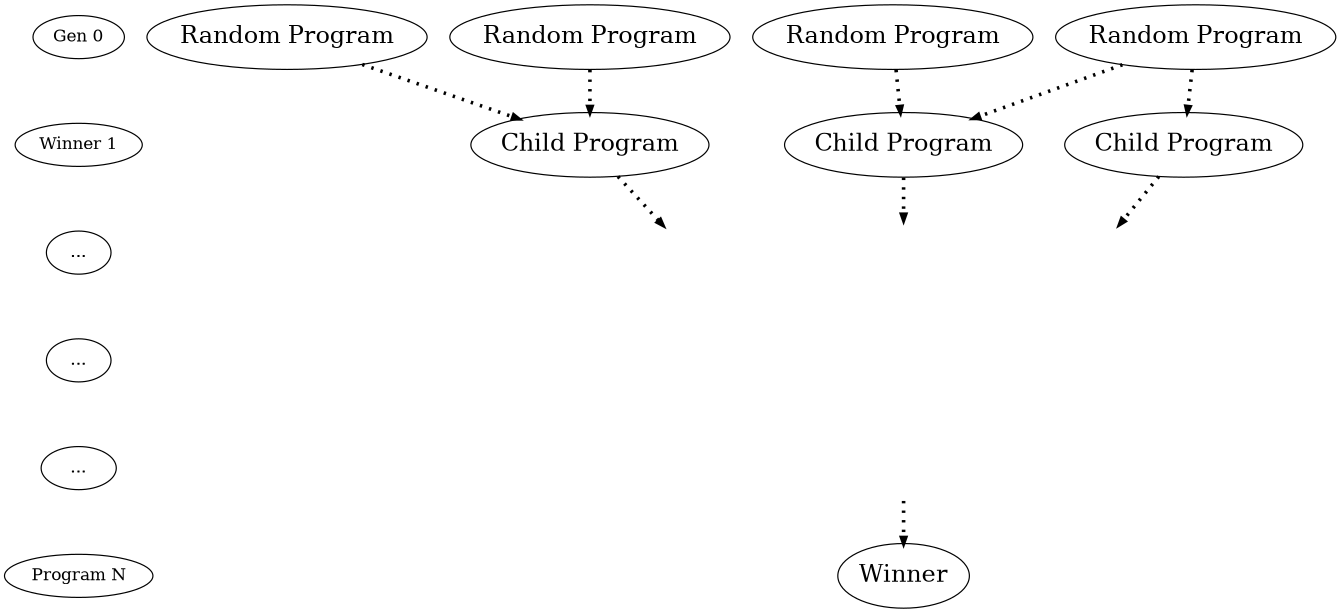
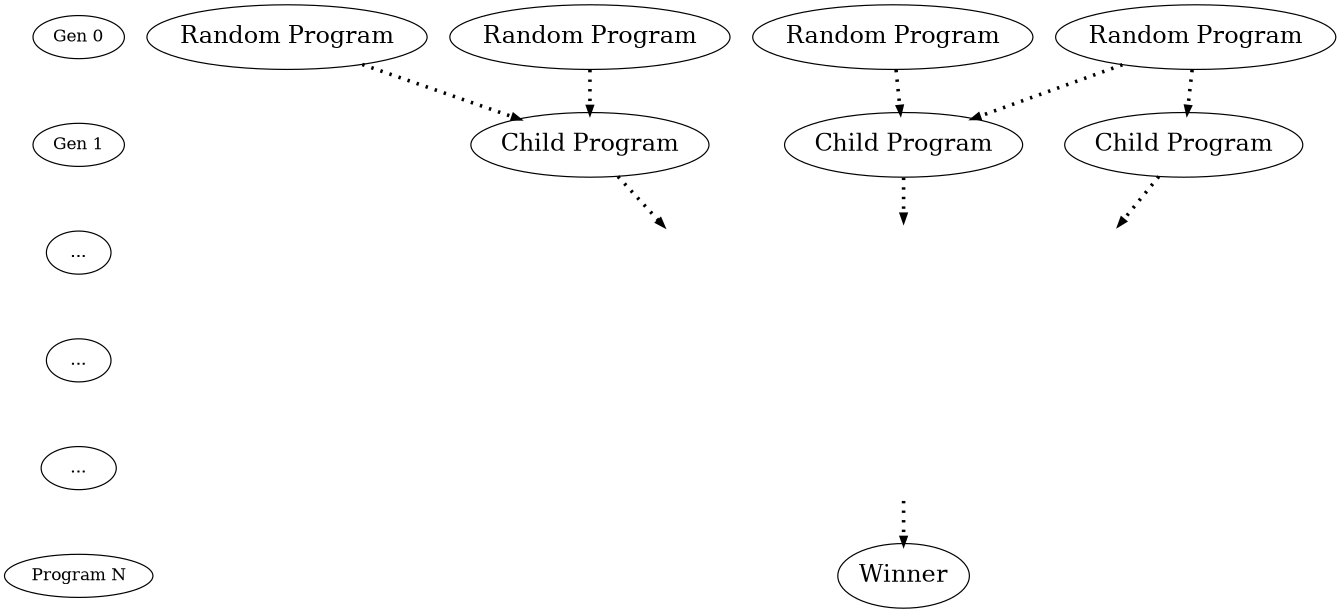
node "Winner 1": label "Winner 1" -> "Gen 1"
